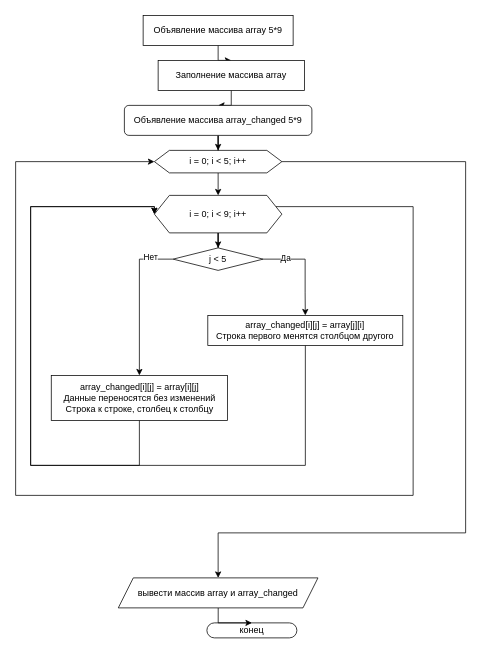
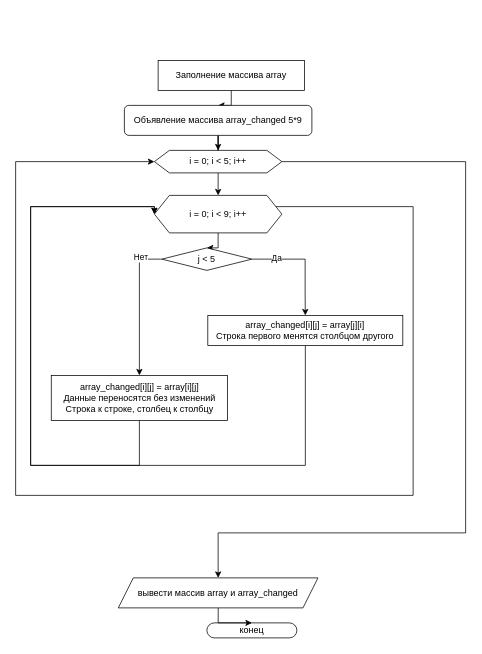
node "Объявление массива array 5*9": removed
edge "Объявление массива array 5*9" -> "Заполнение массива array": removed
node "j < 5": moved (218, 259) -> (207, 259)
